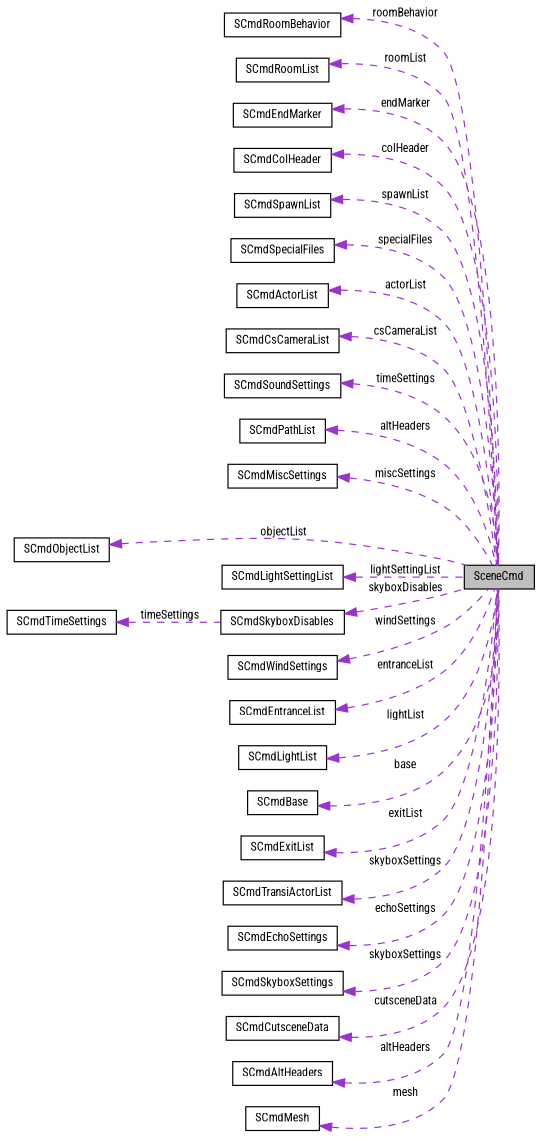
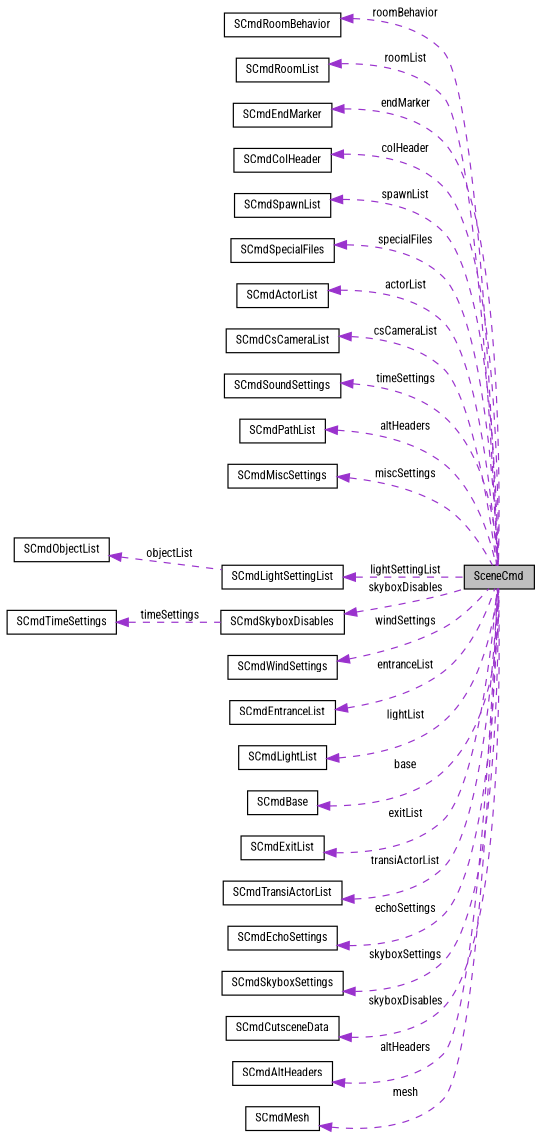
edge "SceneCmd" -> "SCmdObjectList": now "SCmdLightSettingList" -> "SCmdObjectList"
edge "SceneCmd" -> "SCmdTransiActorList": label " skyboxSettings" -> " transiActorList"
edge "SceneCmd" -> "SCmdCutsceneData": label " cutsceneData" -> " skyboxDisables"
